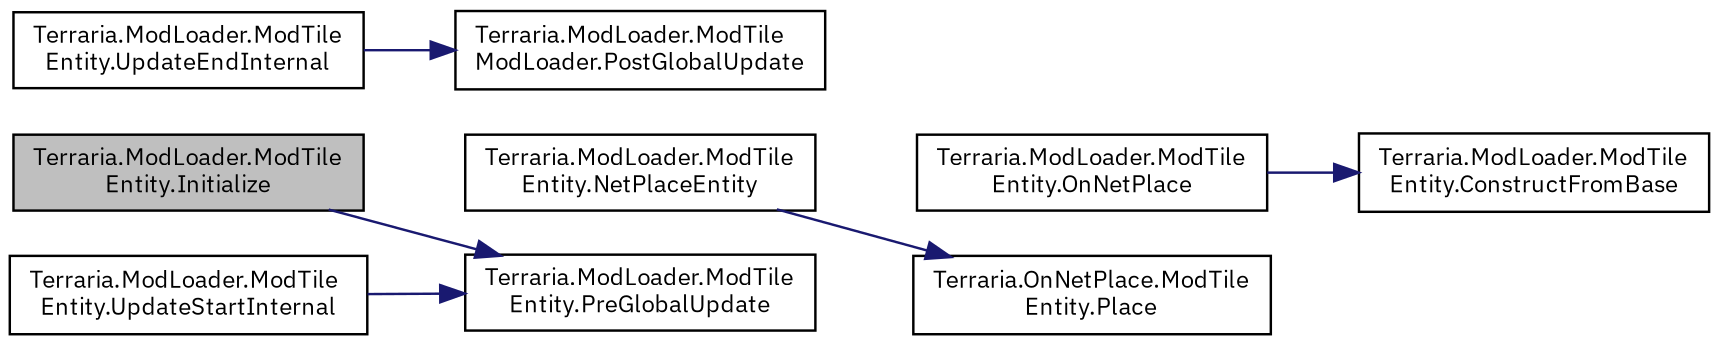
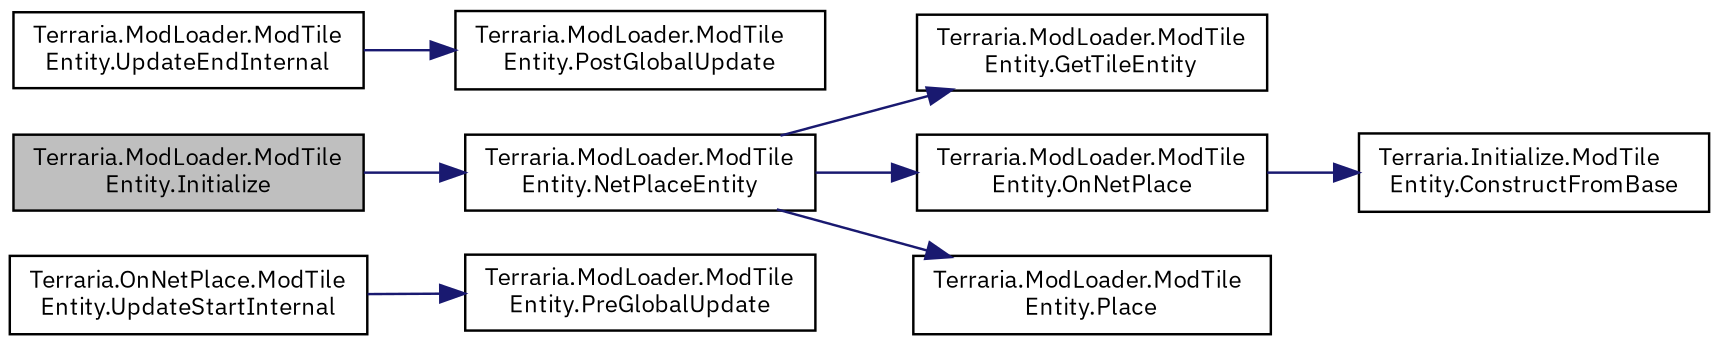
node "Terraria.ModLoader.ModTile ModLoader.PostGlobalUpdate": label "Terraria.ModLoader.ModTile ModLoader.PostGlobalUpdate" -> "Terraria.ModLoader.ModTile Entity.PostGlobalUpdate"
node "Terraria.ModLoader.ModTile Entity.GetTileEntity": added
edge "Terraria.ModLoader.ModTile Entity.NetPlaceEntity" -> "Terraria.ModLoader.ModTile Entity.OnNetPlace": added
node "Terraria.ModLoader.ModTile Entity.ConstructFromBase": label "Terraria.ModLoader.ModTile Entity.ConstructFromBase" -> "Terraria.Initialize.ModTile Entity.ConstructFromBase"
edge "Terraria.ModLoader.ModTile Entity.Initialize" -> "Terraria.ModLoader.ModTile Entity.PreGlobalUpdate": now "Terraria.ModLoader.ModTile Entity.Initialize" -> "Terraria.ModLoader.ModTile Entity.NetPlaceEntity"
node "Terraria.ModLoader.ModTile Entity.UpdateStartInternal": label "Terraria.ModLoader.ModTile Entity.UpdateStartInternal" -> "Terraria.OnNetPlace.ModTile Entity.UpdateStartInternal"
node "Terraria.OnNetPlace.ModTile Entity.Place": label "Terraria.OnNetPlace.ModTile Entity.Place" -> "Terraria.ModLoader.ModTile Entity.Place"
